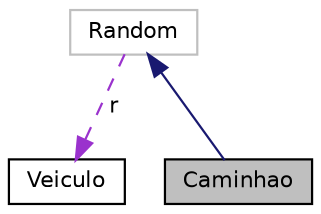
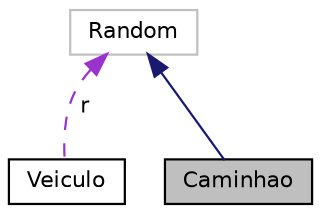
edge "Random" -> "Veiculo": reversed
